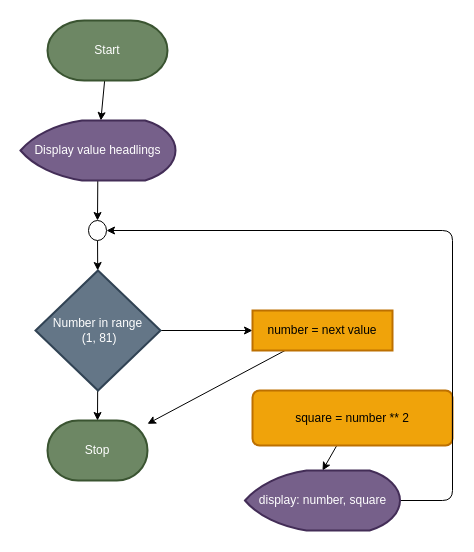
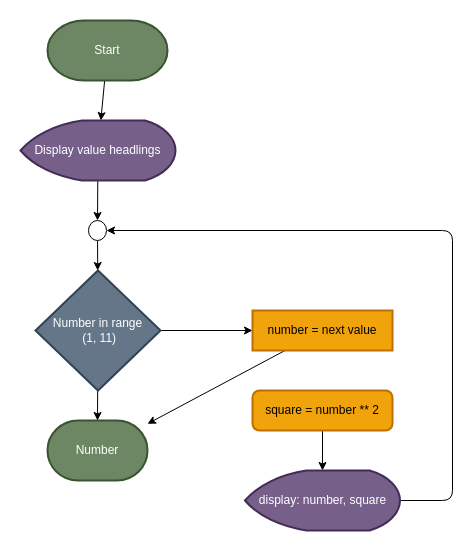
node "Number in range (1, 81)": label "Number in range (1, 81)" -> "Number in range (1, 11)"
node "square = number ** 2": size 200x55 -> 140x40
node "Stop": label "Stop" -> "Number"
